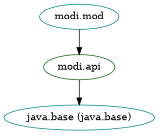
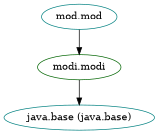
node "modi.mod": label "modi.mod" -> "mod.mod"
node "modi.api": label "modi.api" -> "modi.modi"
